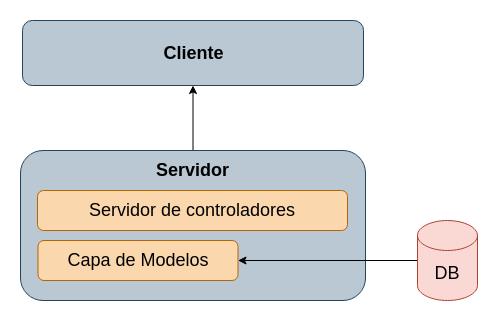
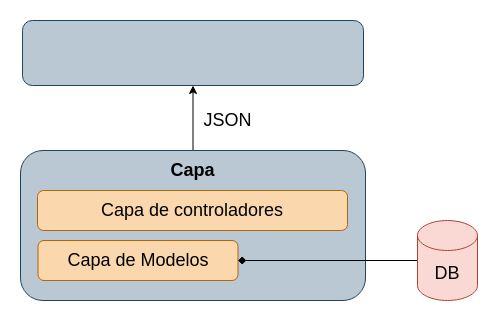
node "Cliente": removed
node "JSON": added
node "Servidor": label "Servidor" -> "Capa"
node "Servidor de controladores": label "Servidor de controladores" -> "Capa de controladores"
edge "DB" -> "Capa de Modelos": arrowhead classic -> diamond
